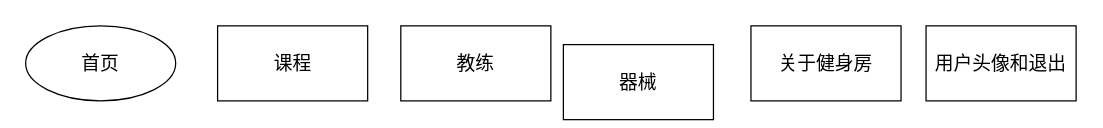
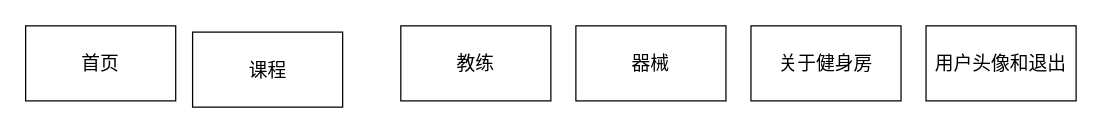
node "首页": shape ellipse -> rectangle
node "课程": moved (293, 63) -> (268, 69)
node "器械": moved (638, 82) -> (651, 63)
